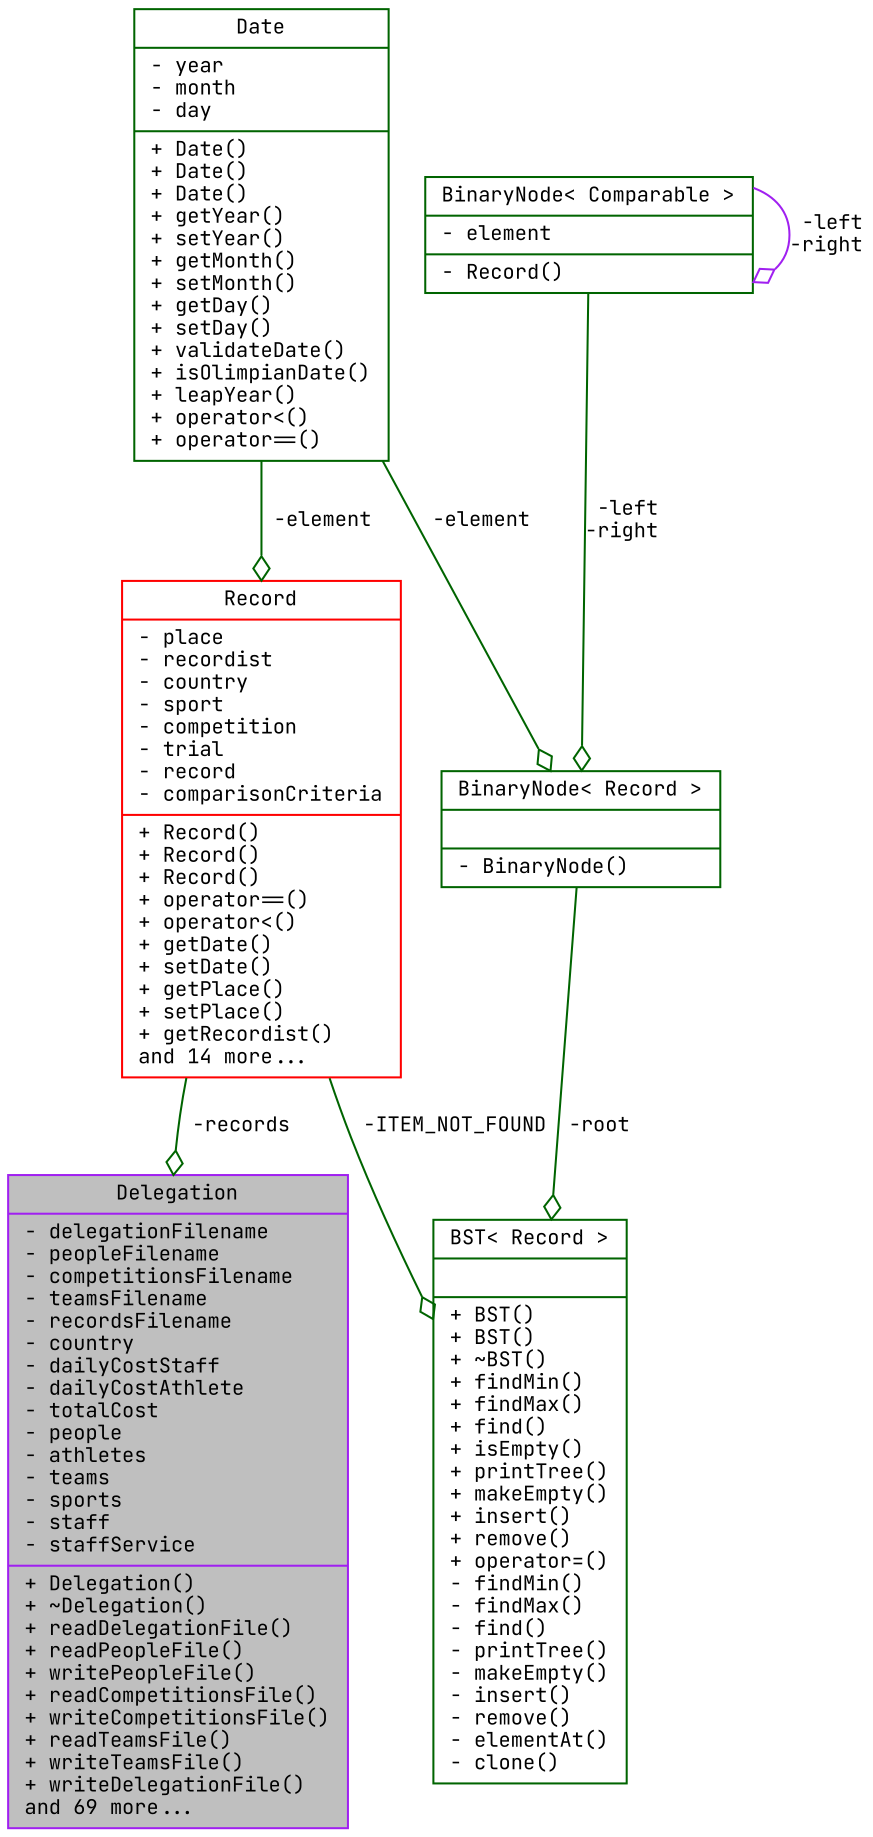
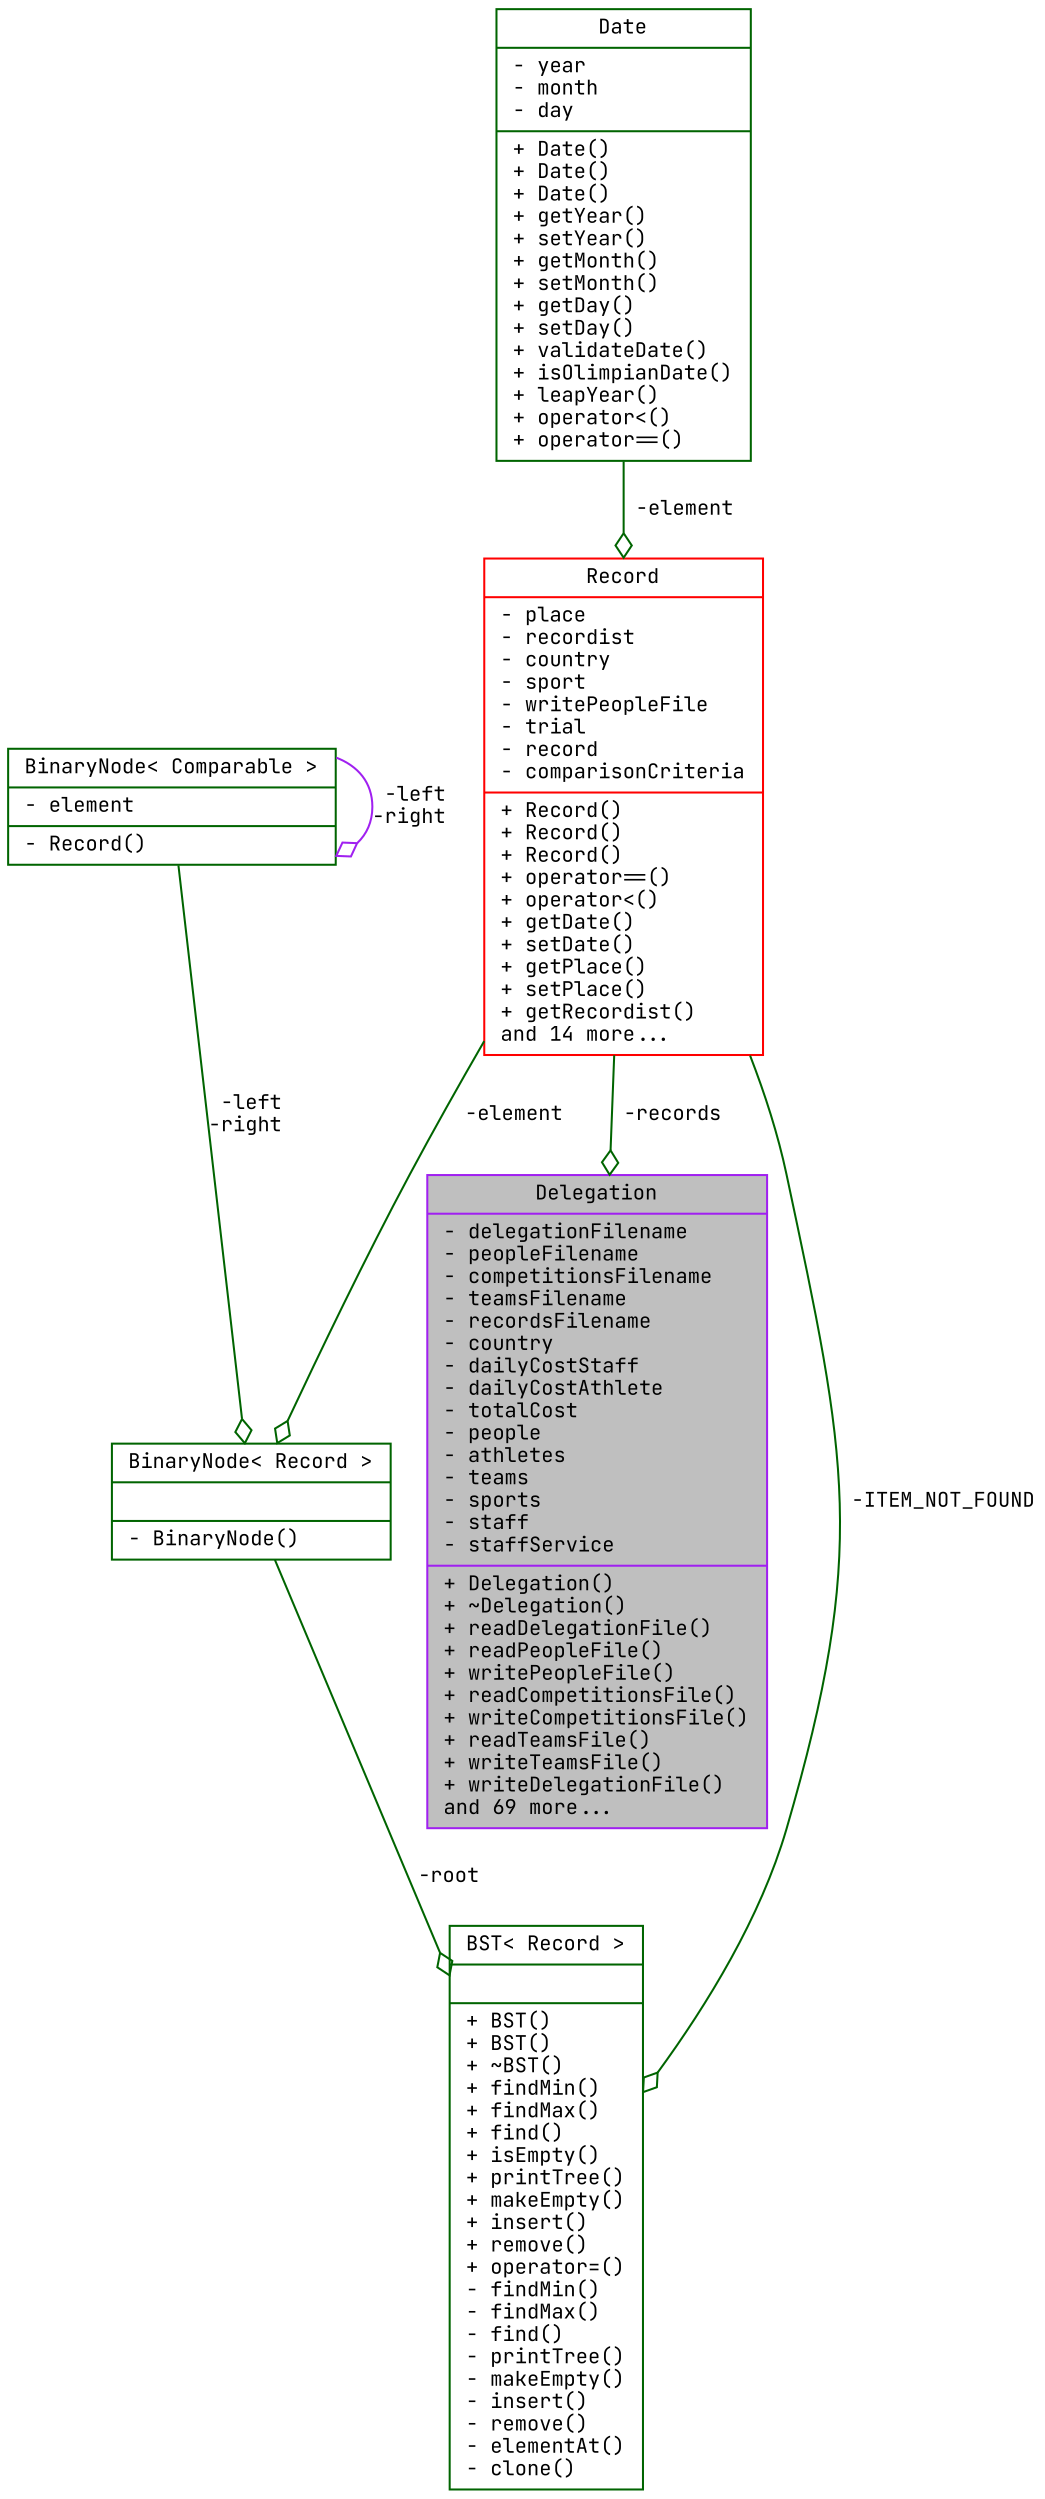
edge "Date" -> "BinaryNode< Record >": now "Record" -> "BinaryNode< Record >"
node "Record": text "- competition" -> "- writePeopleFile"
